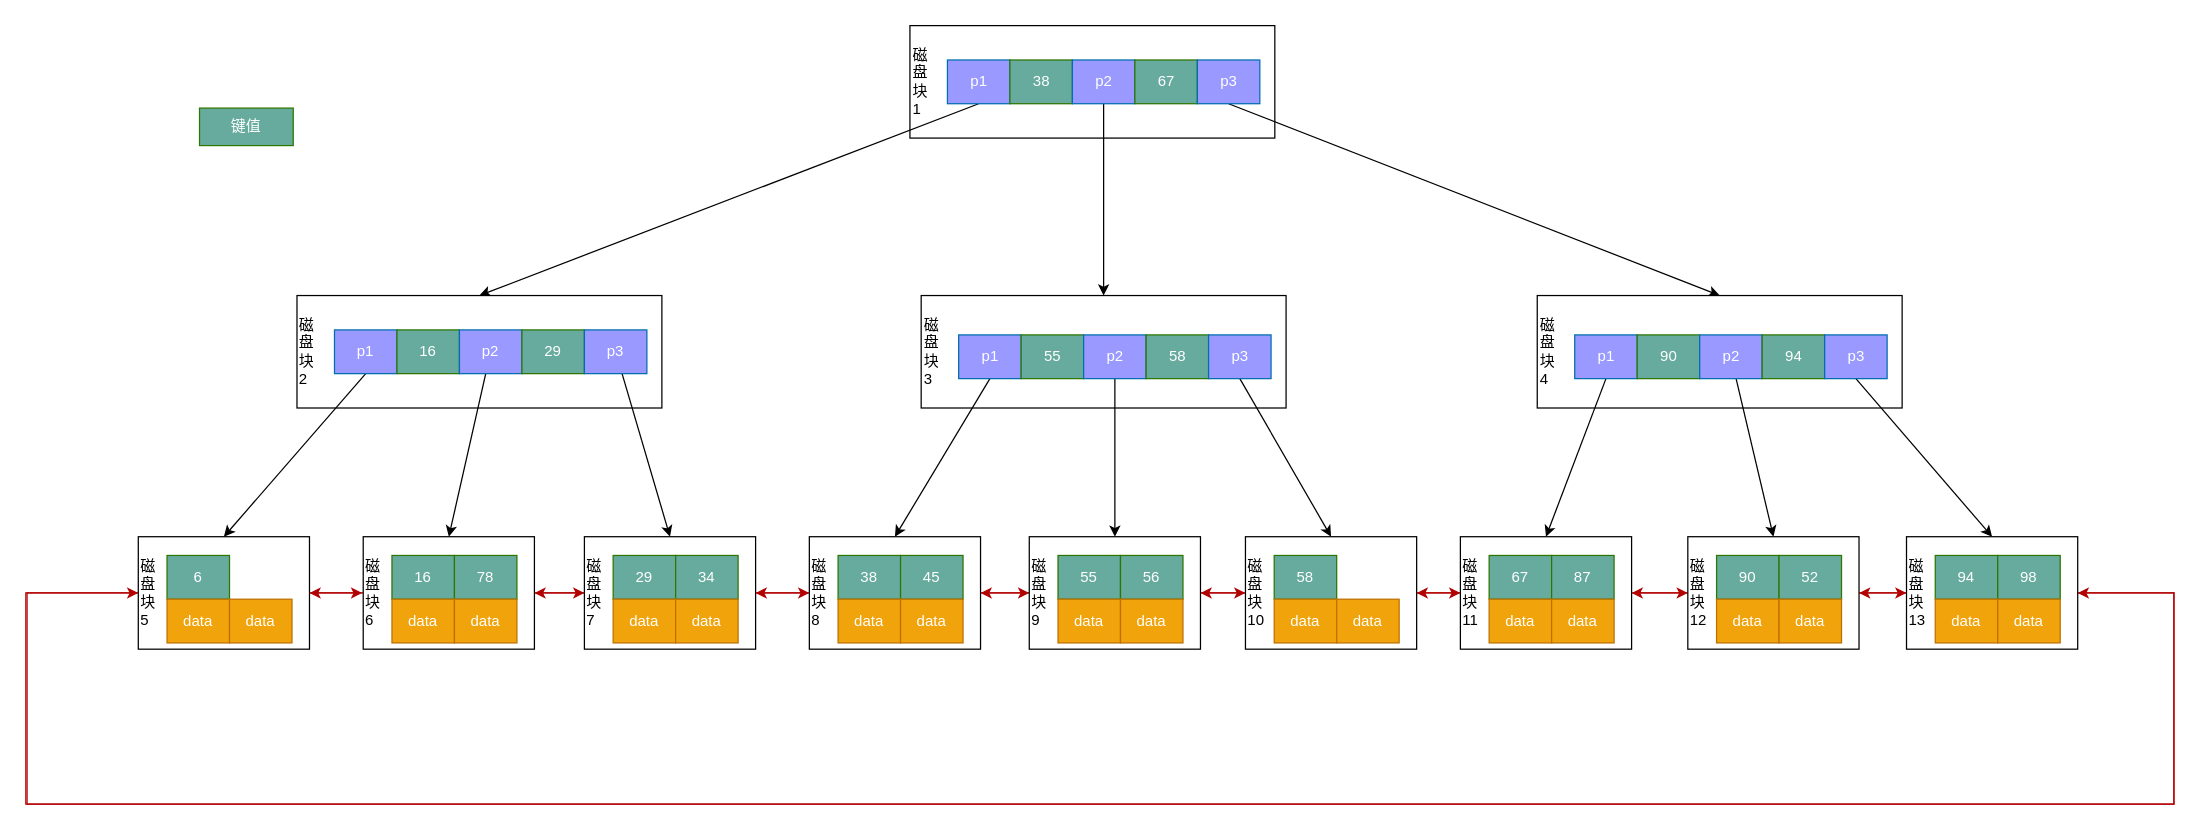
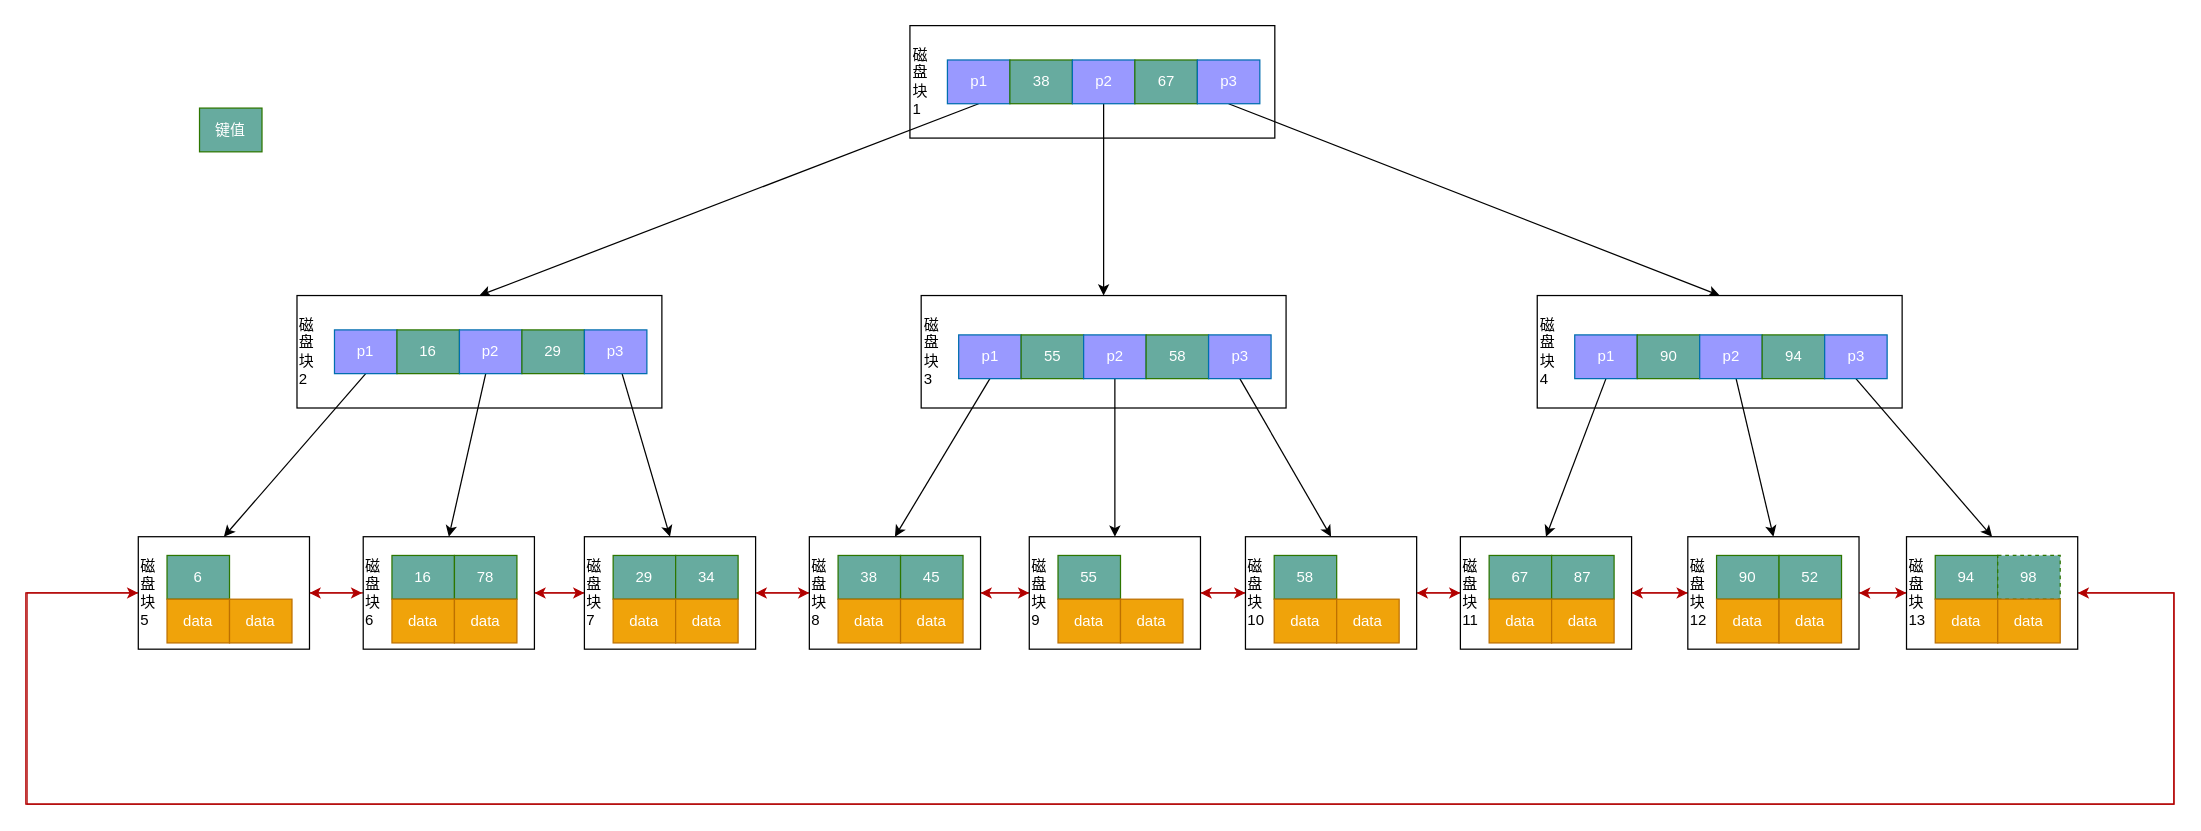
node "键值": size 94x38 -> 63x44
node "56": removed
node "98": style solid -> dashed
